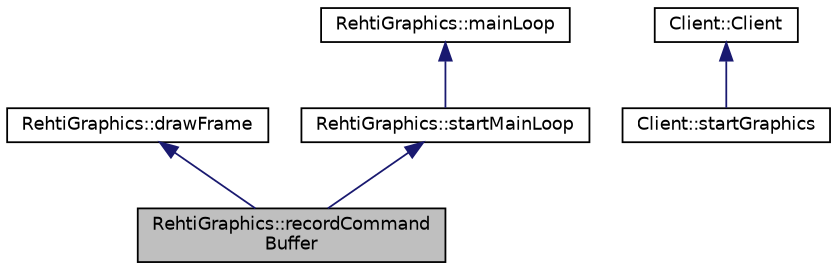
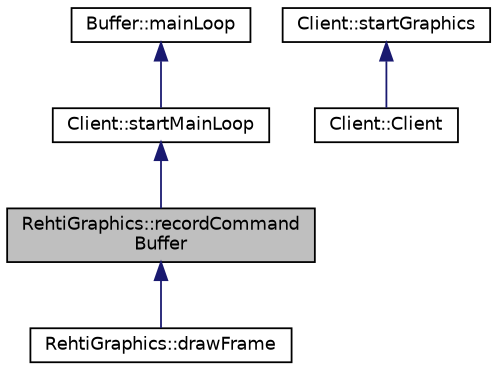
node "RehtiGraphics::mainLoop": label "RehtiGraphics::mainLoop" -> "Buffer::mainLoop"
edge "Client::startGraphics" -> "Client::Client": reversed
node "RehtiGraphics::startMainLoop": label "RehtiGraphics::startMainLoop" -> "Client::startMainLoop"
edge "RehtiGraphics::recordCommand Buffer" -> "RehtiGraphics::drawFrame": reversed
